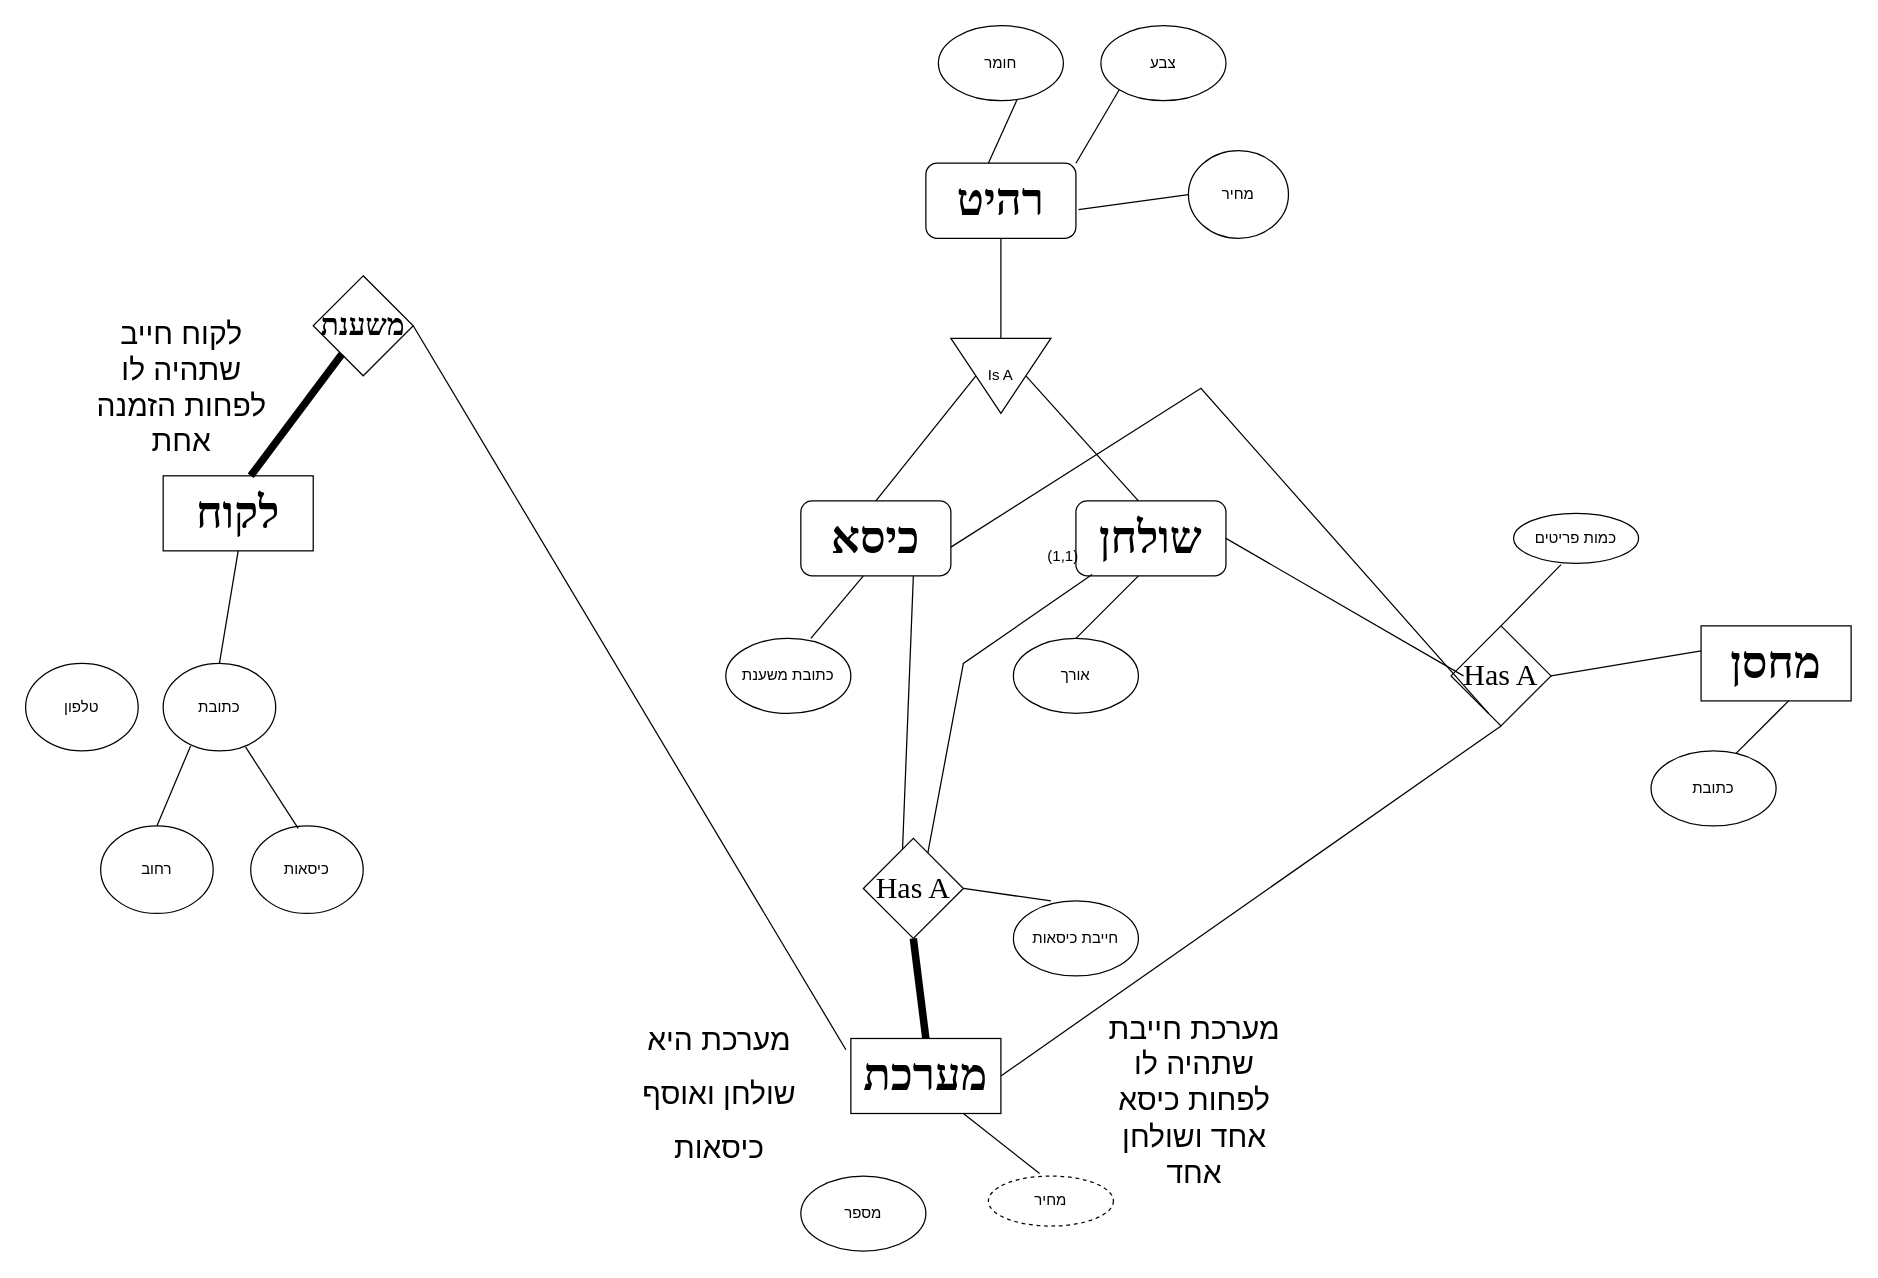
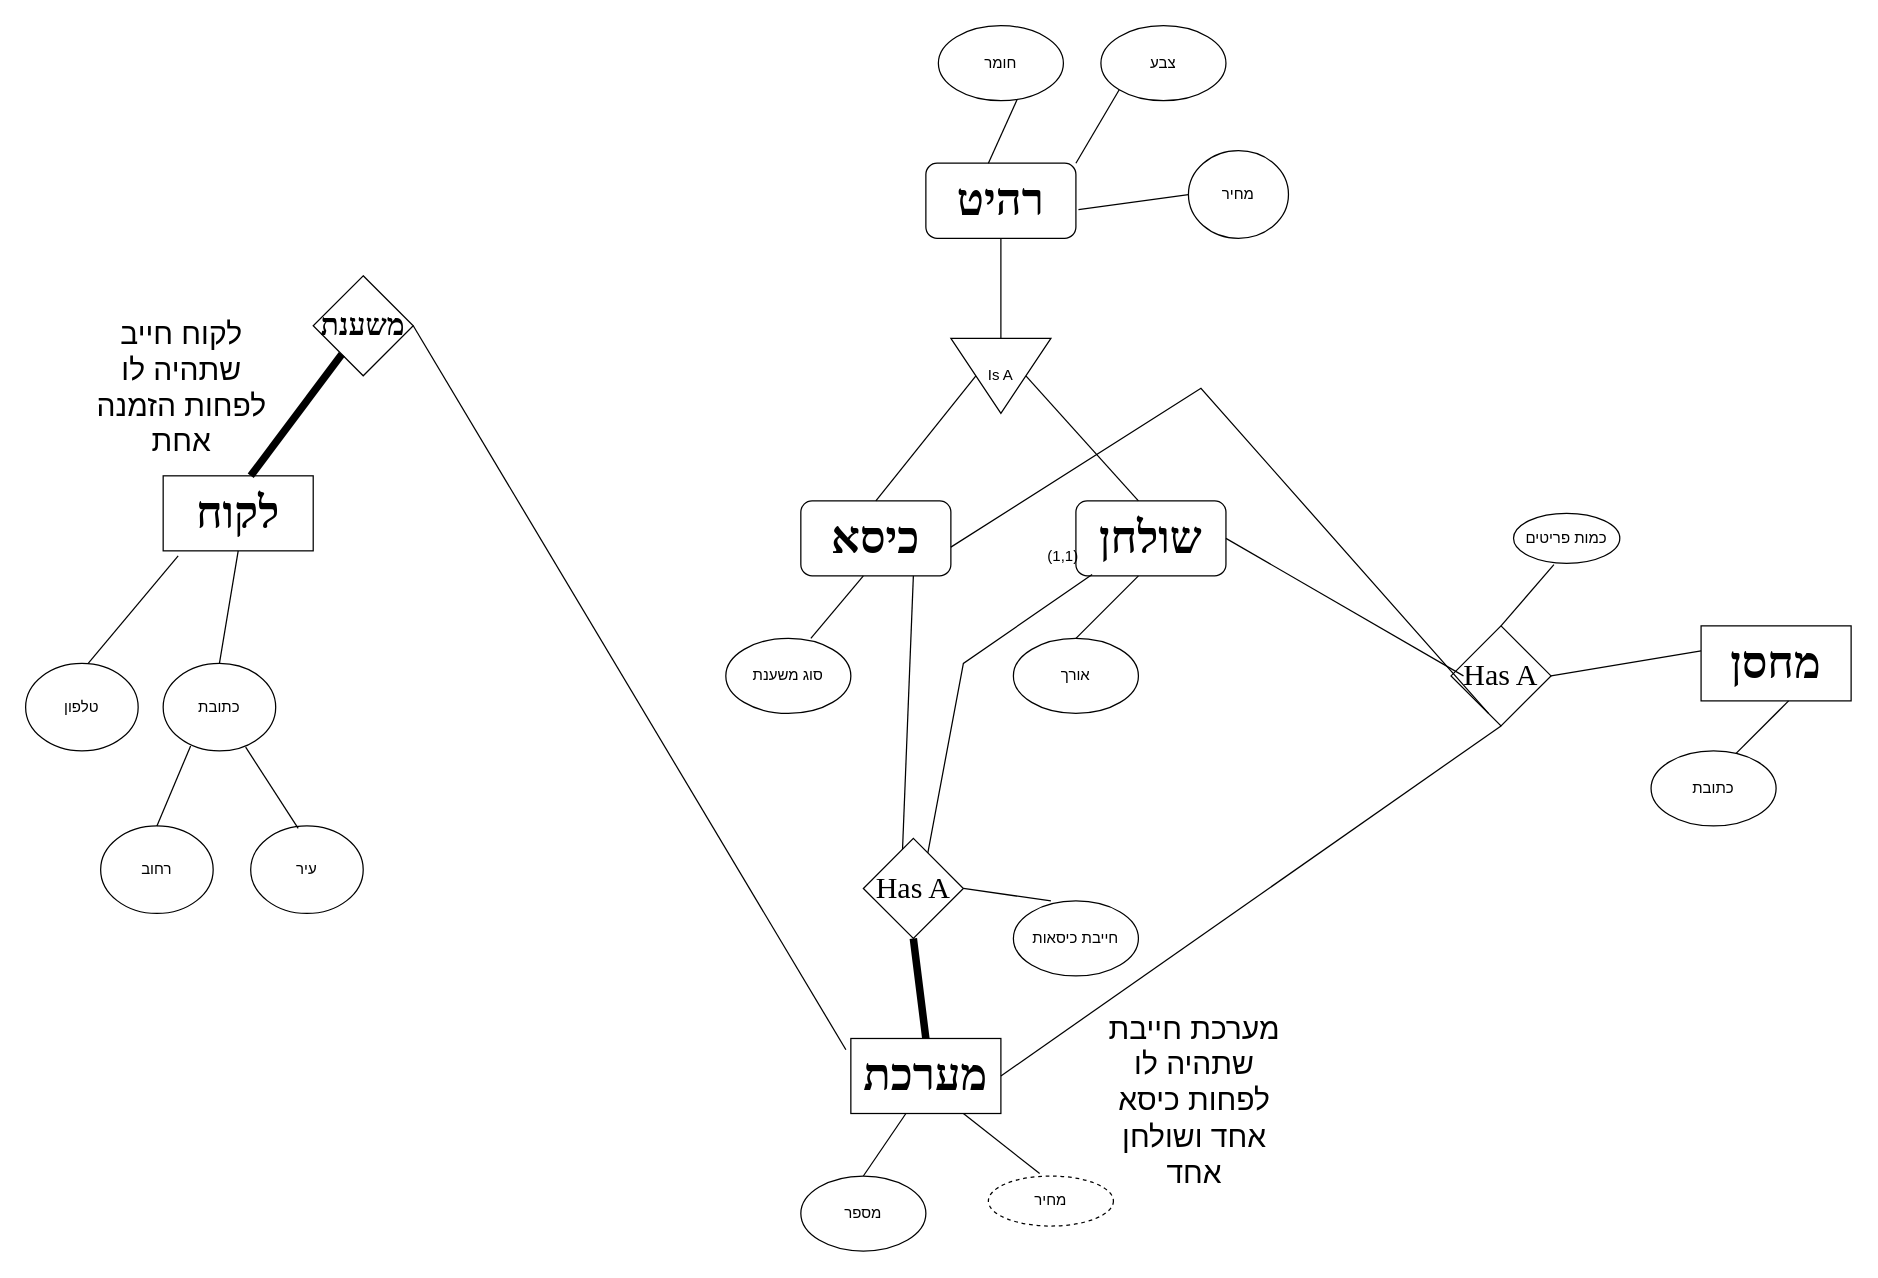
node "כמות פריטים": size 125x50 -> 106x50
edge "לקוח" -- "טלפון": added
node "כתובת משענת": label "כתובת משענת" -> "סוג משענת"
node "כיסאות": label "כיסאות" -> "עיר"
node "מערכת היא שולחן ואוסף כיסאות": removed
edge "מערכת" -- "מספר": added
